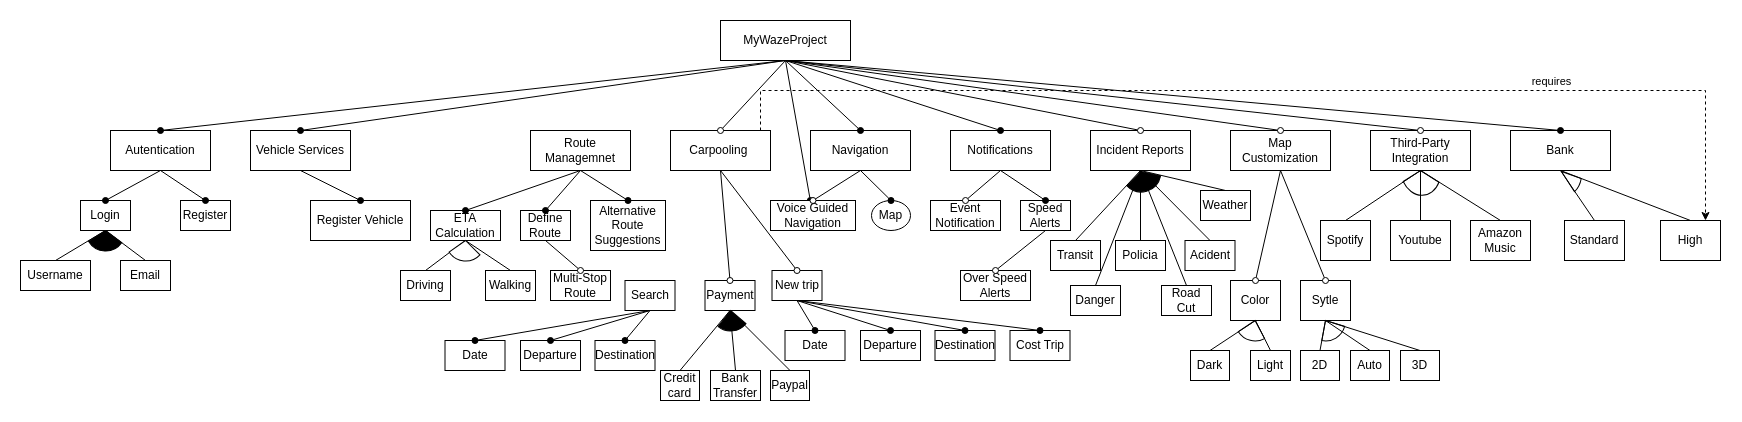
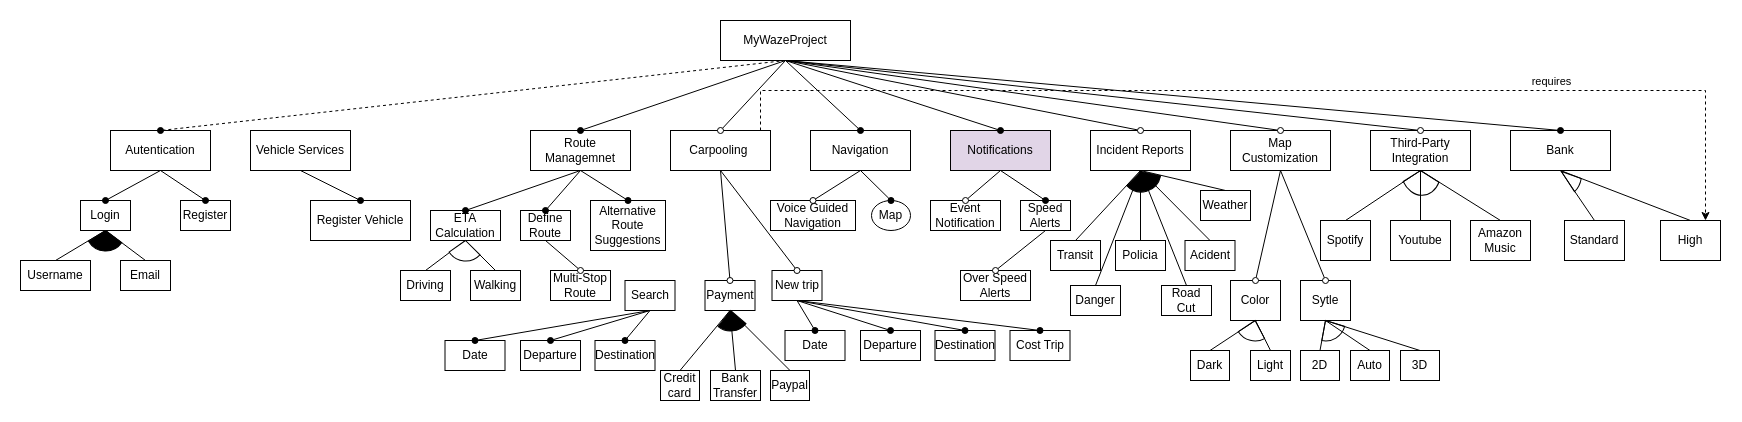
edge "MyWazeProject" -> "Vehicle Services": removed
edge "MyWazeProject" -> "Autentication": style solid -> dashed
edge "MyWazeProject" -> "Voice Guided Navigation": now "MyWazeProject" -> "Route Managemnet"
node "Notifications": fillcolor #ffffff -> #e1d5e7
node "Walking": moved (511, 286) -> (496, 286)
